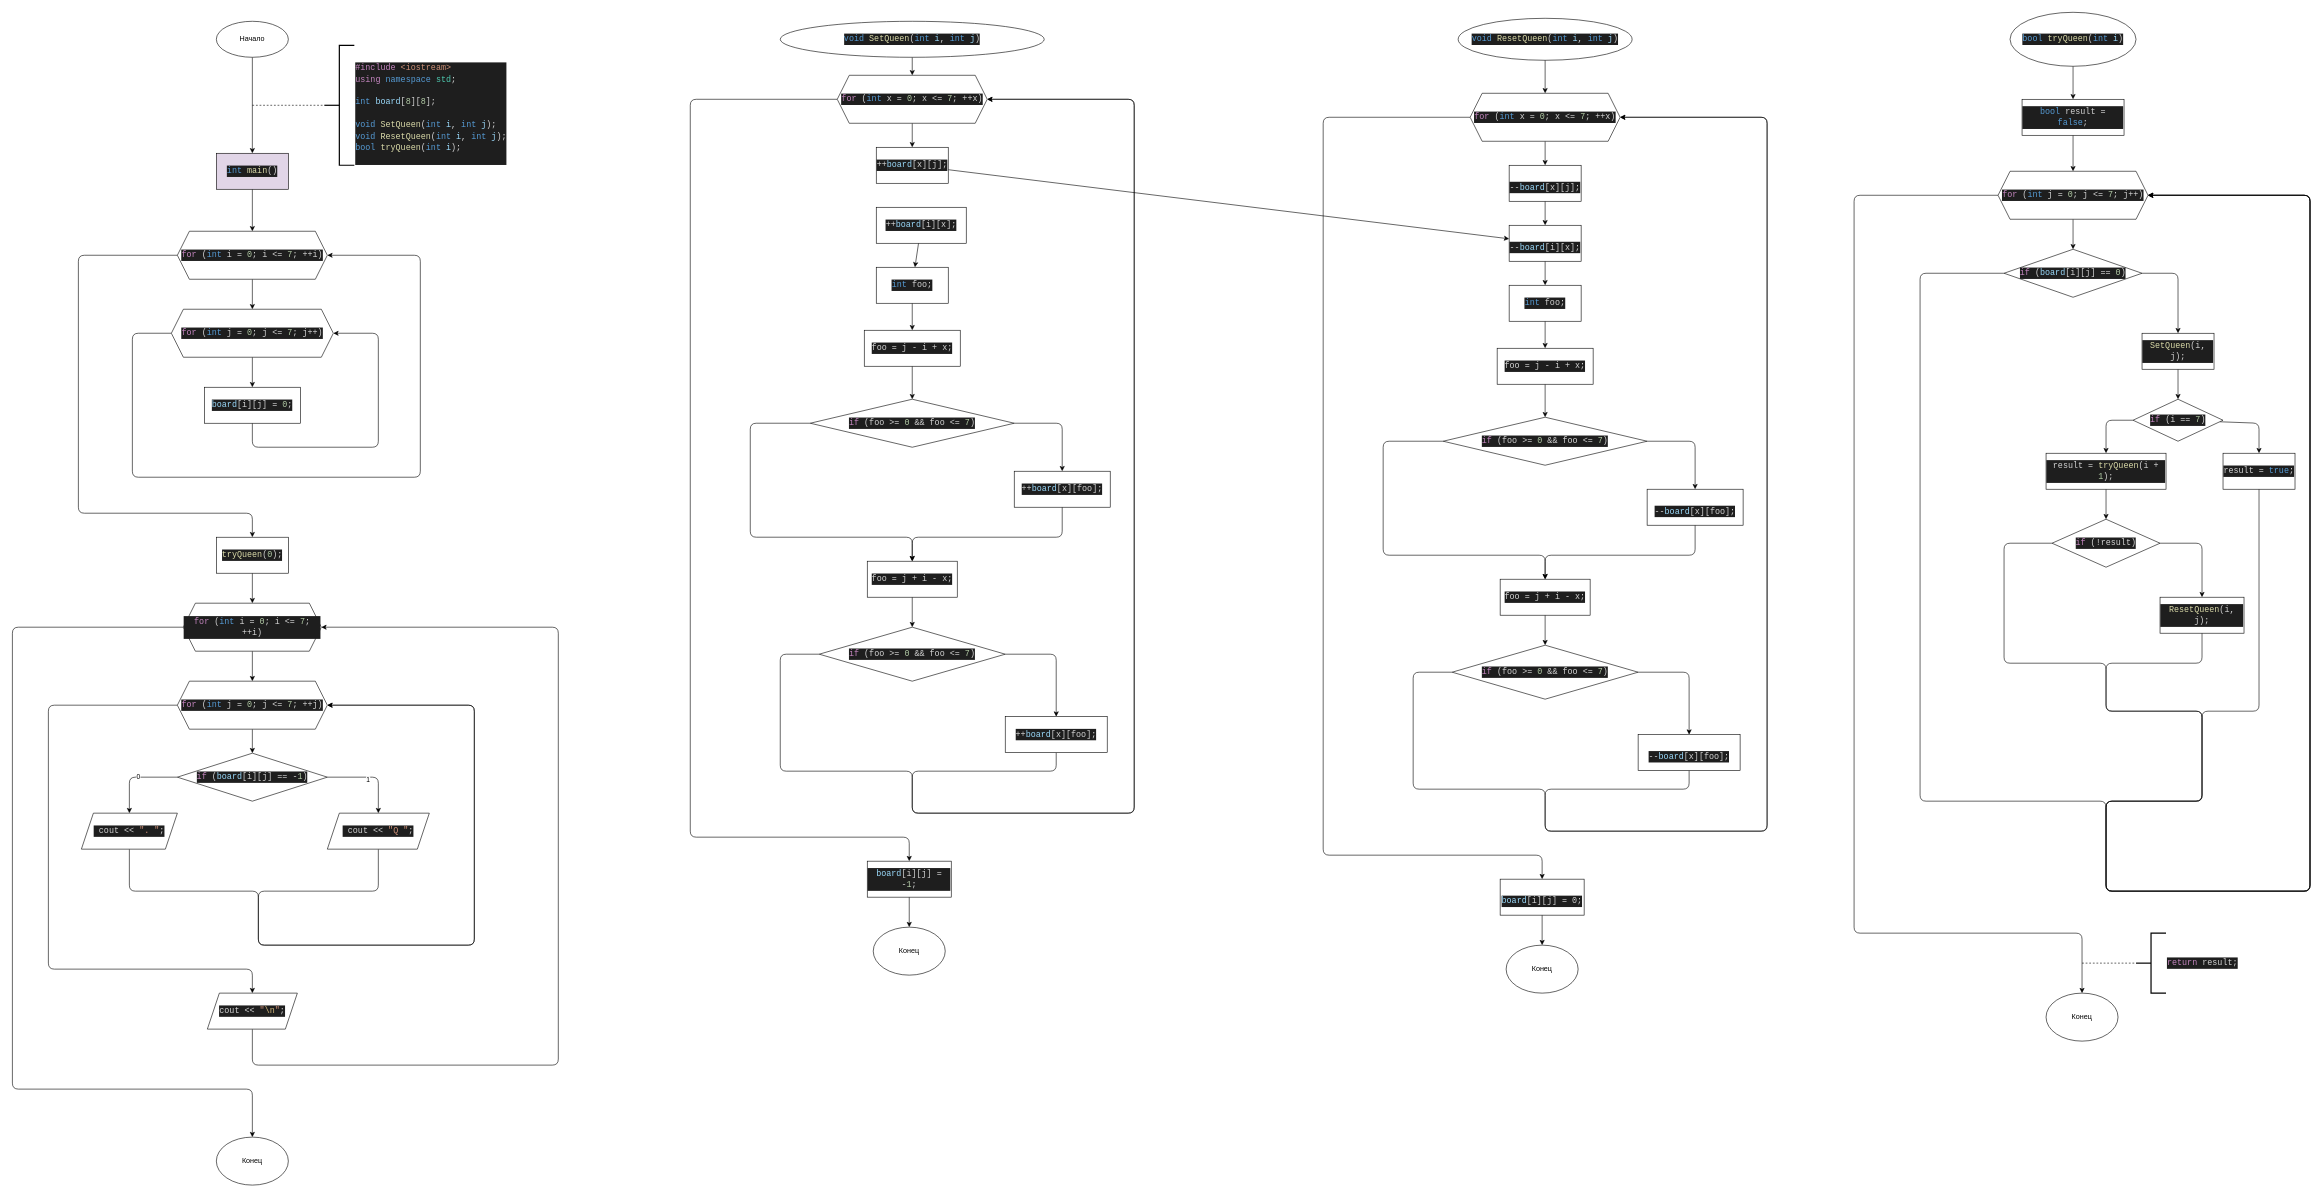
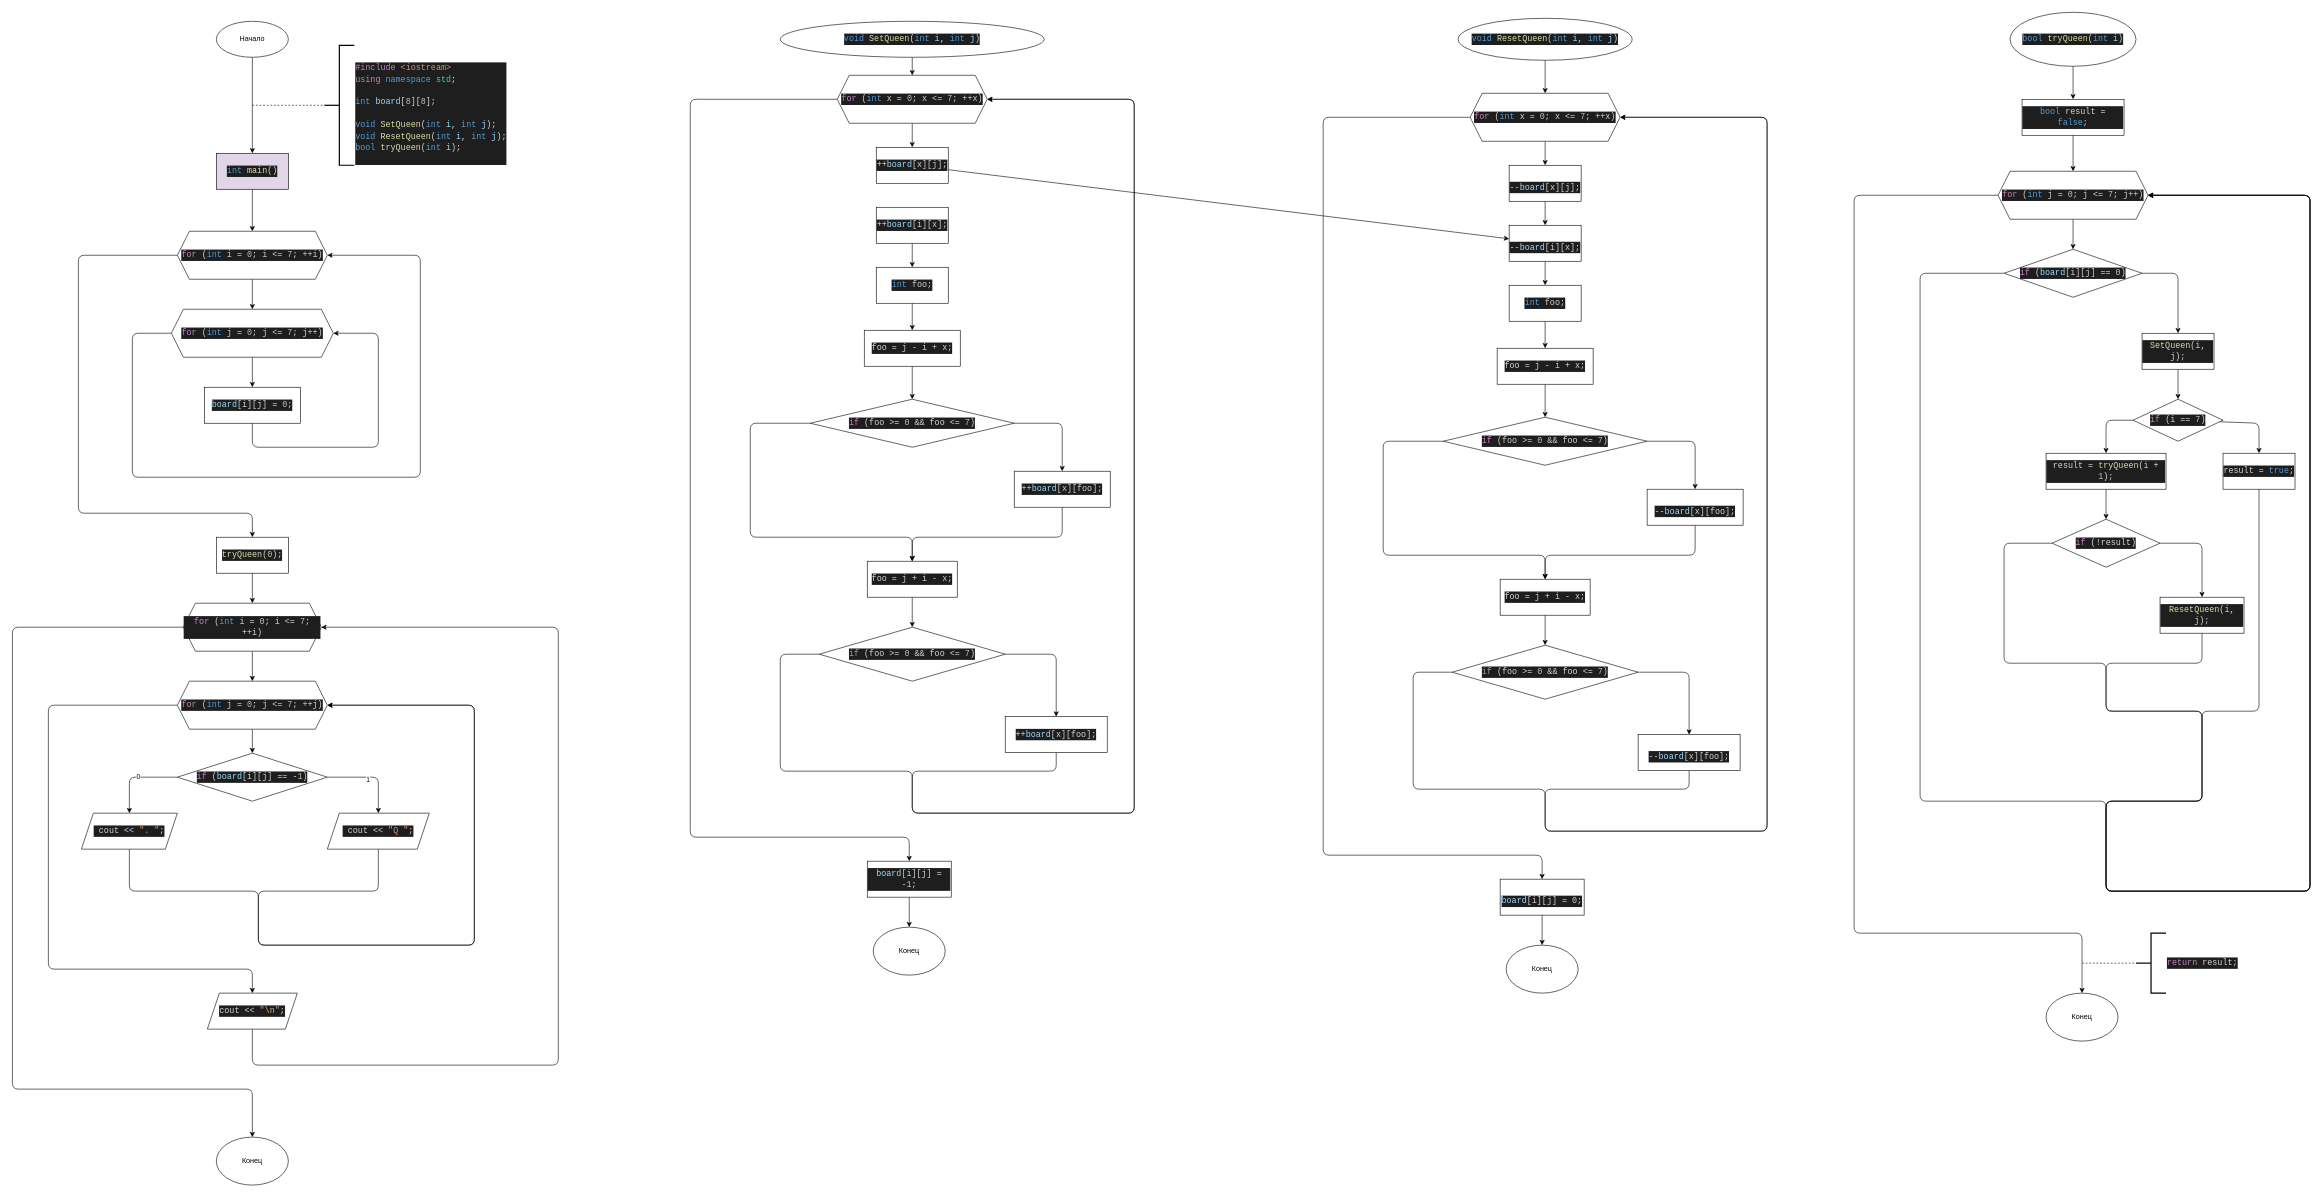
node "++board[i][x];": size 90x36 -> 72x36
